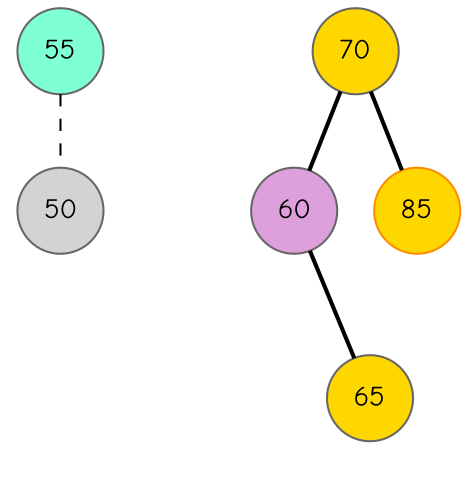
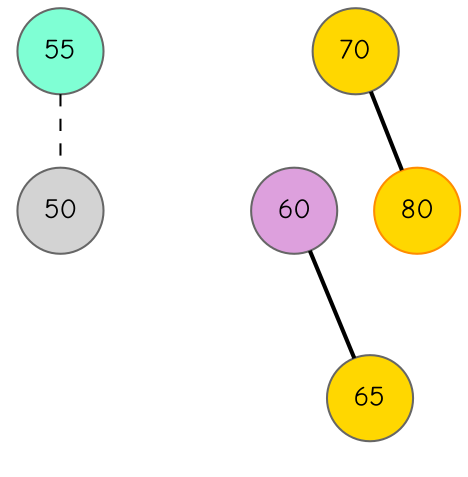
edge "70" -- "60": removed
node "85": label "85" -> "80"
